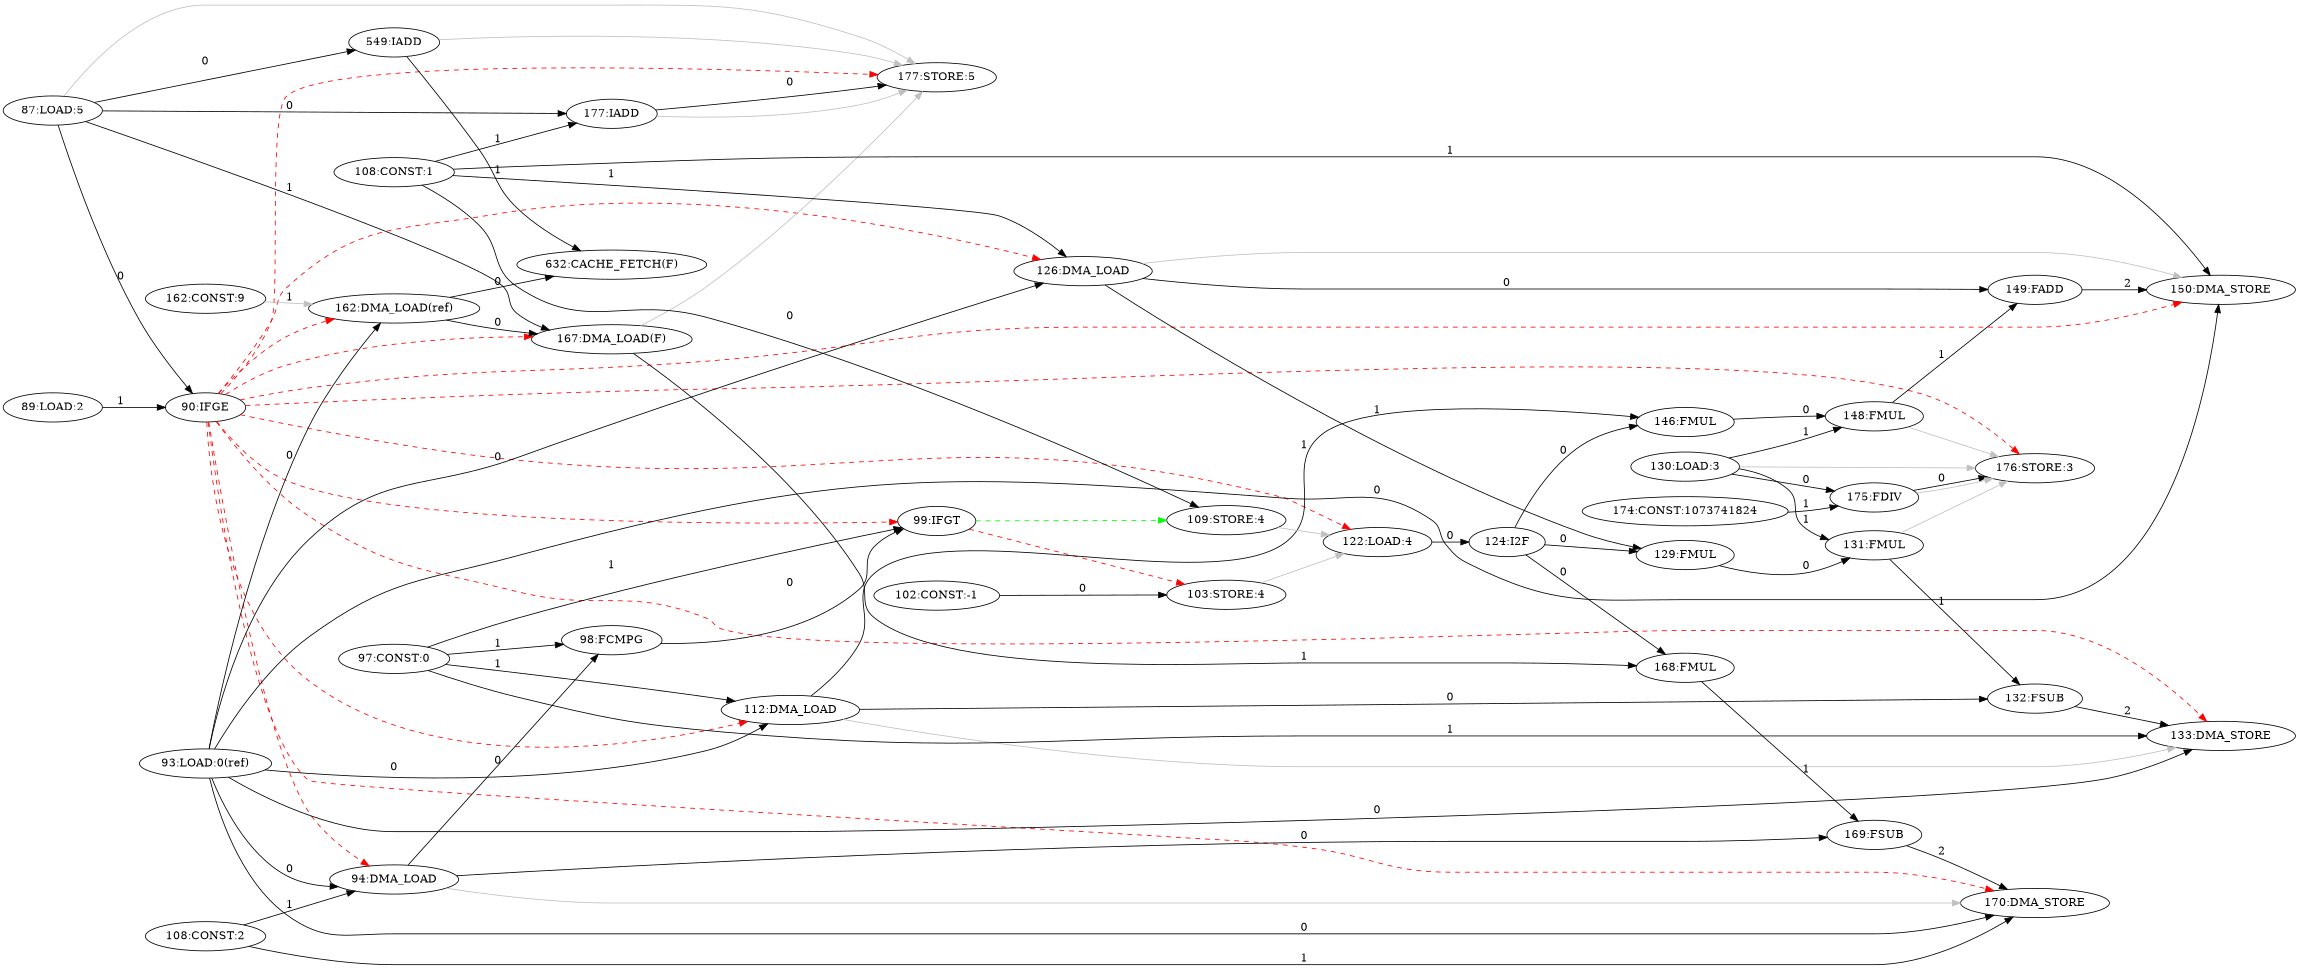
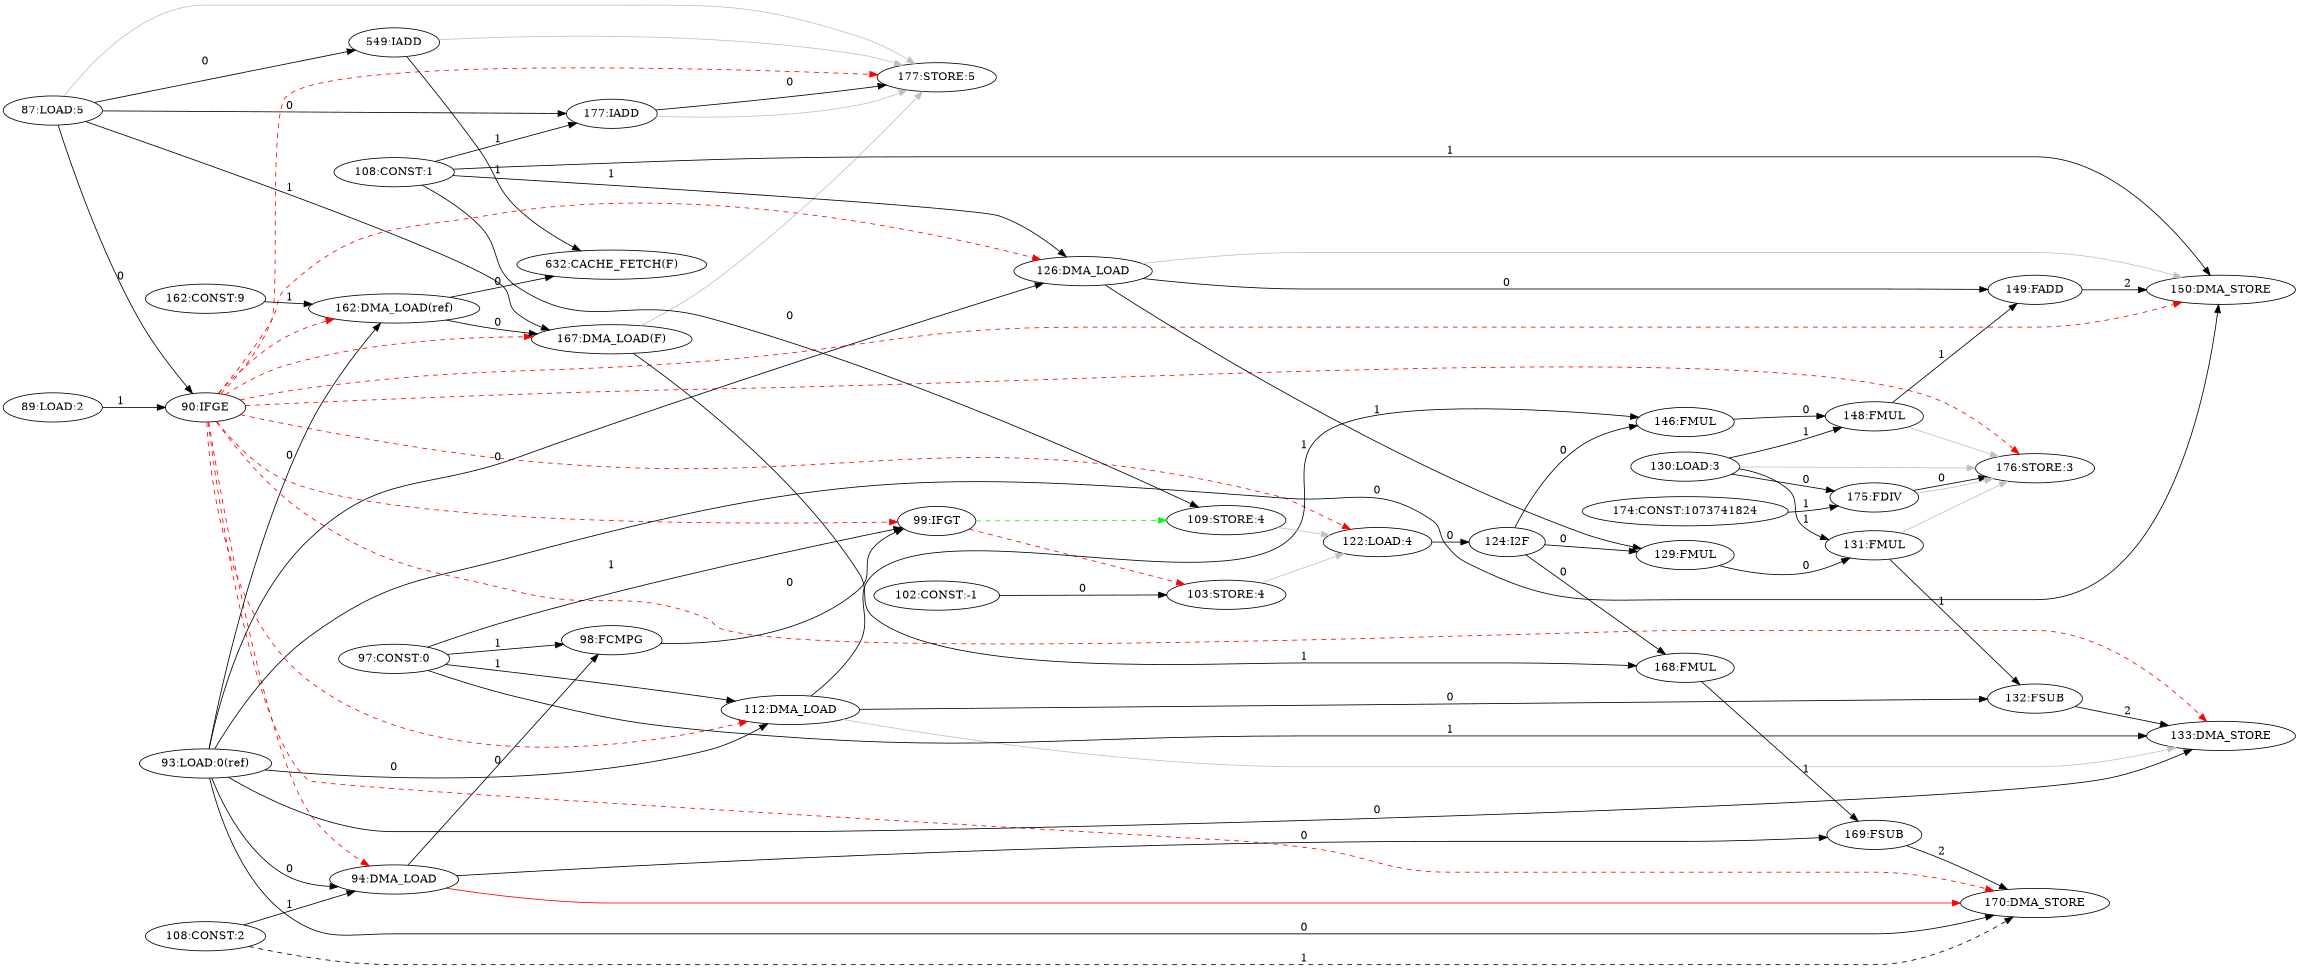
edge "162:CONST:9" -> "162:DMA_LOAD(ref)": color gray -> black
edge "94:DMA_LOAD" -> "170:DMA_STORE": color gray -> red
edge "108:CONST:2" -> "170:DMA_STORE": style solid -> dashed
